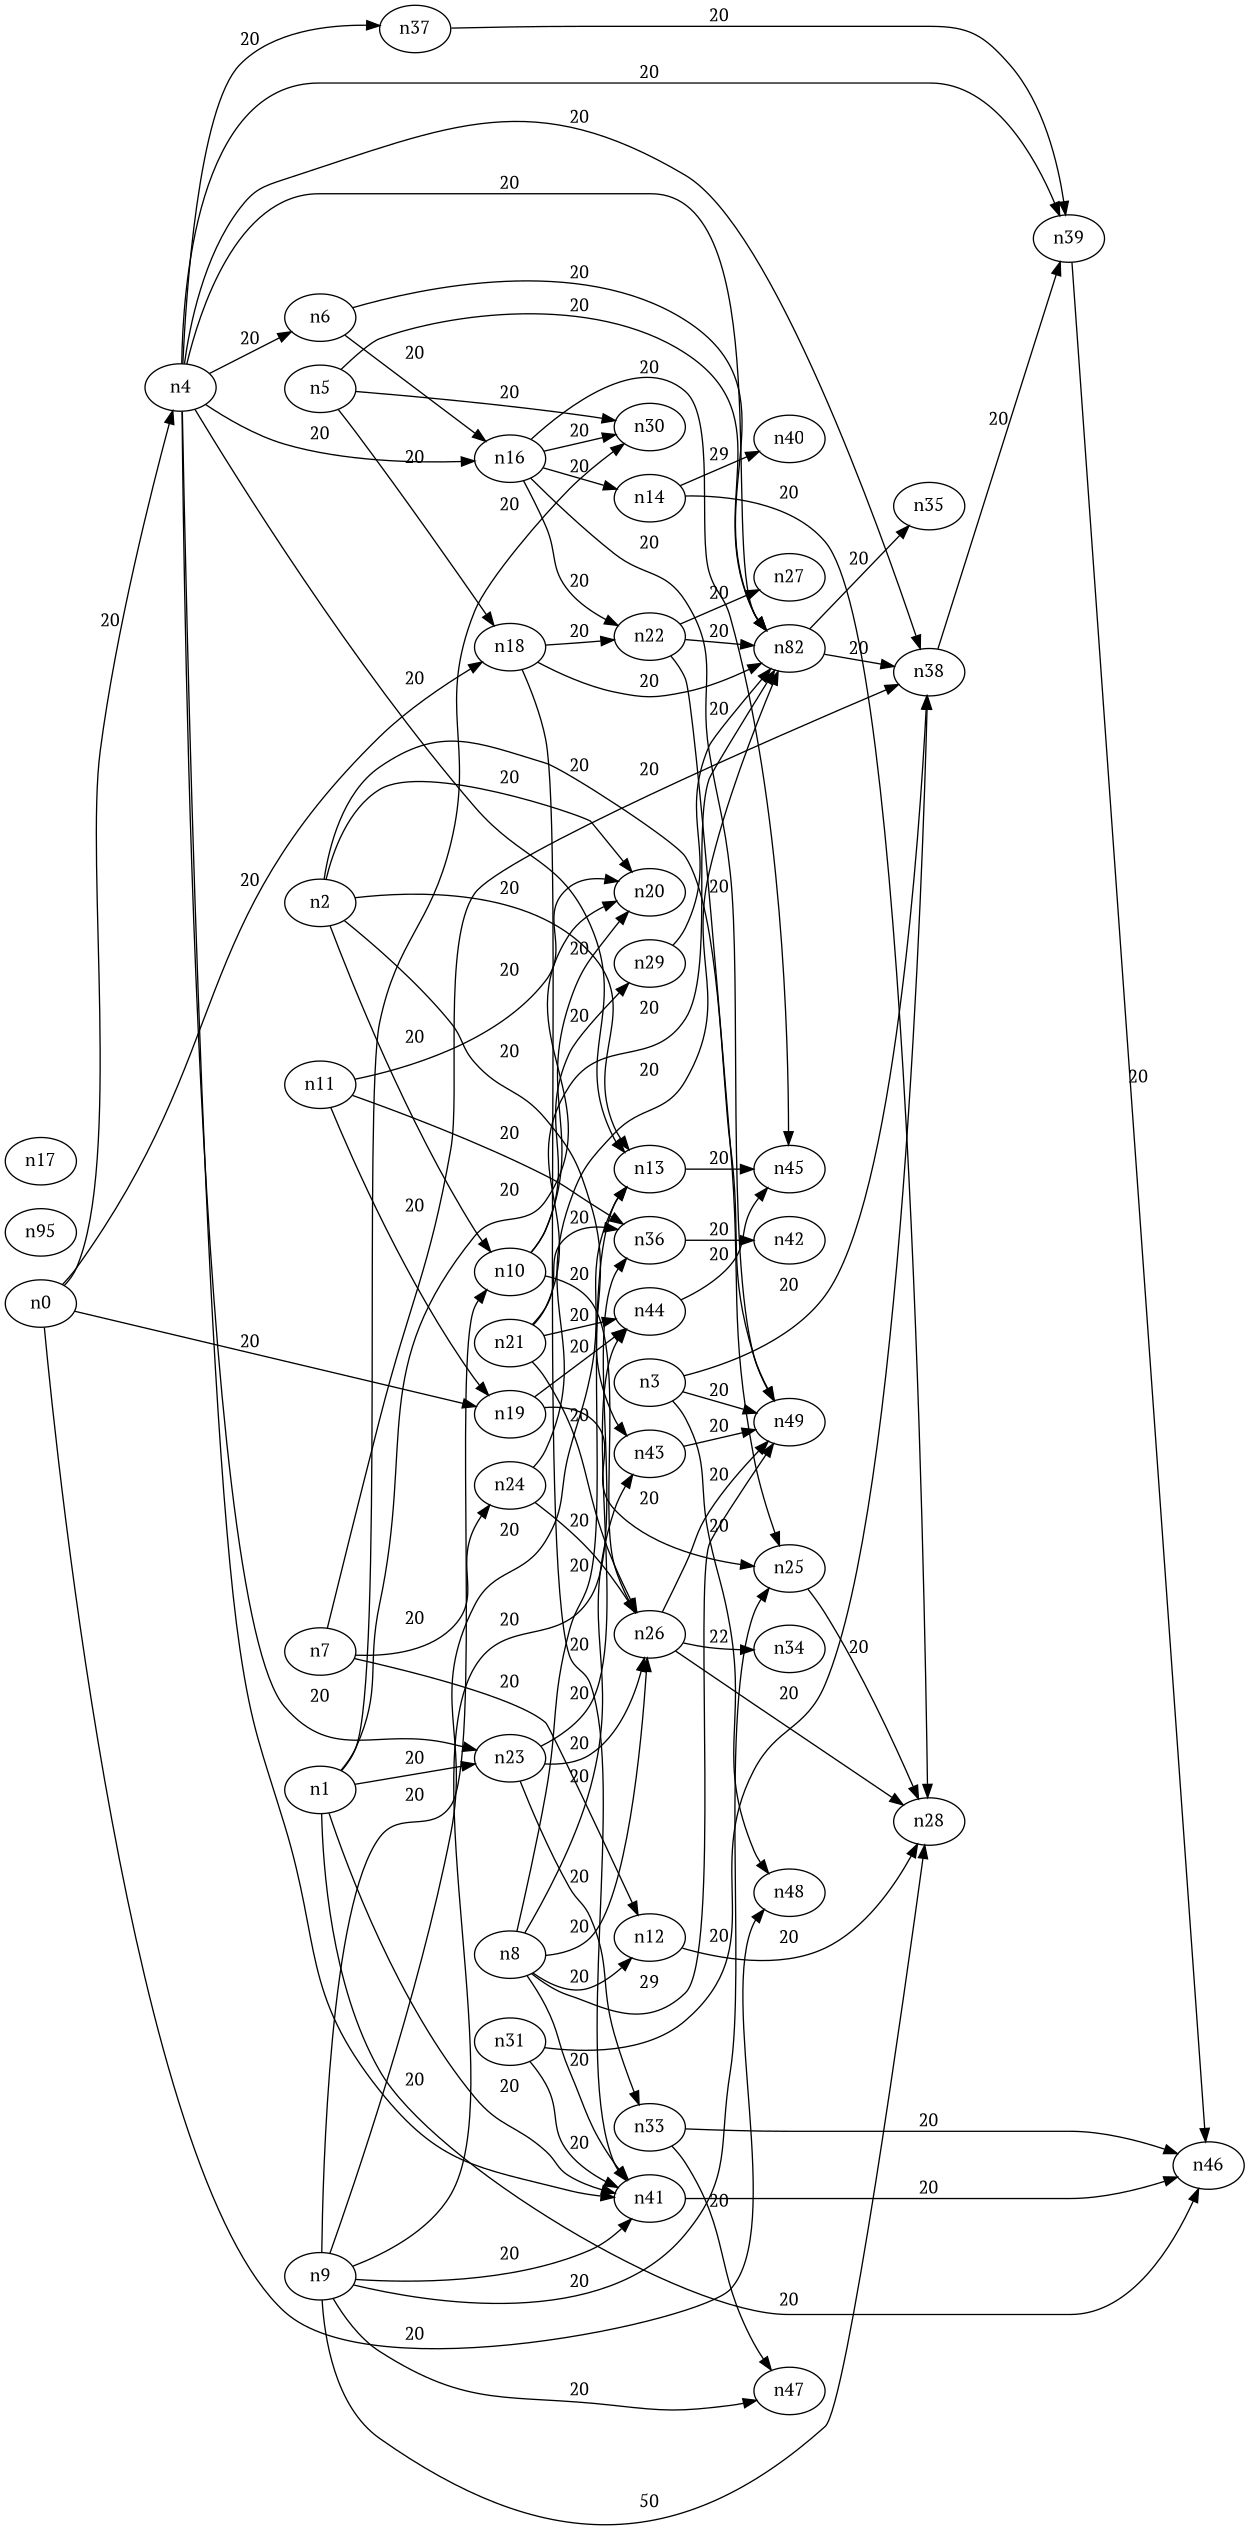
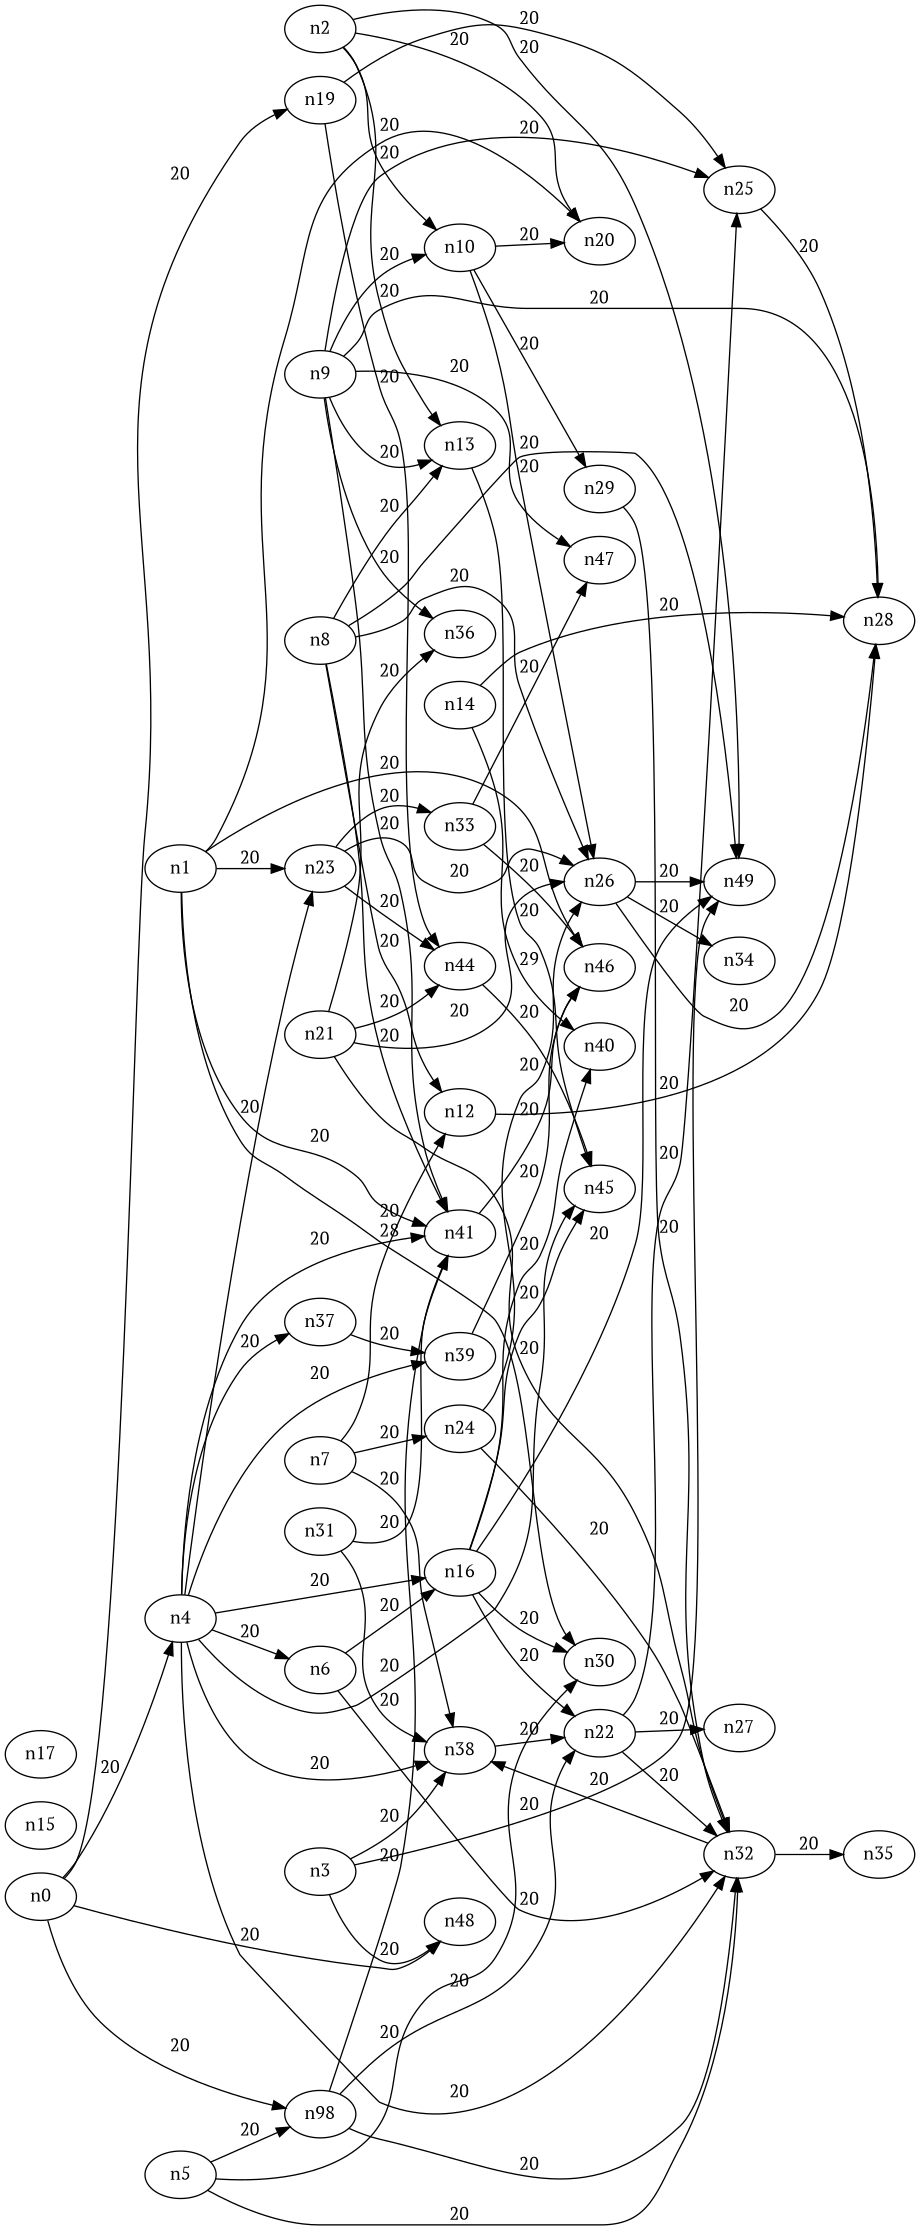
edge "n38" -> "n39": now "n38" -> "n22"
edge "n16" -> "n14": now "n16" -> "n40"
edge "n1" -> "n30": label "20" -> "28"
node "n18": label "n18" -> "n98"
node "n82": label "n82" -> "n32"
edge "n4" -> "n13": now "n4" -> "n45"
node "n11": removed
node "n95": label "n95" -> "n15"
node "n42": removed
node "n43": removed
edge "n26" -> "n34": label "22" -> "20"
edge "n8" -> "n49": label "29" -> "20"
edge "n9" -> "n28": label "50" -> "20"
